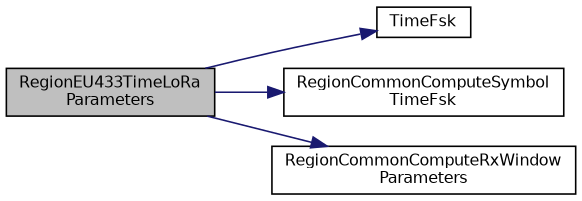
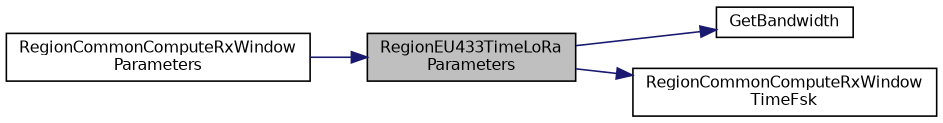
node "TimeFsk": label "TimeFsk" -> "GetBandwidth"
node "RegionCommonComputeSymbol TimeFsk": label "RegionCommonComputeSymbol TimeFsk" -> "RegionCommonComputeRxWindow TimeFsk"
edge "RegionEU433TimeLoRa Parameters" -> "RegionCommonComputeRxWindow Parameters": reversed
